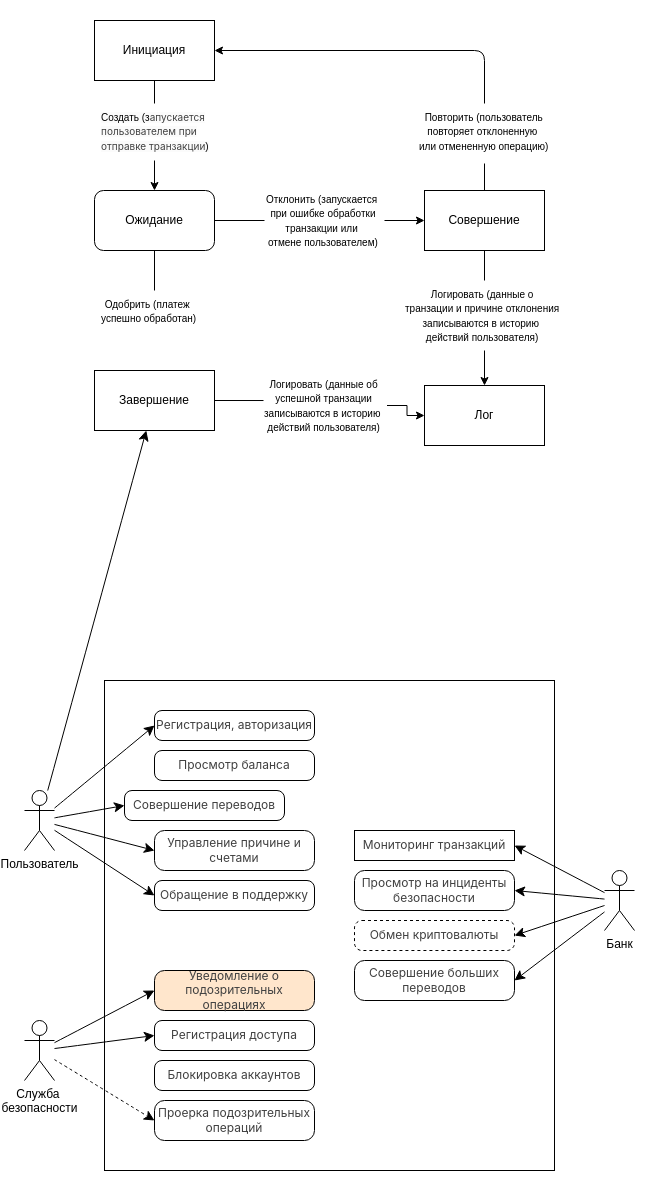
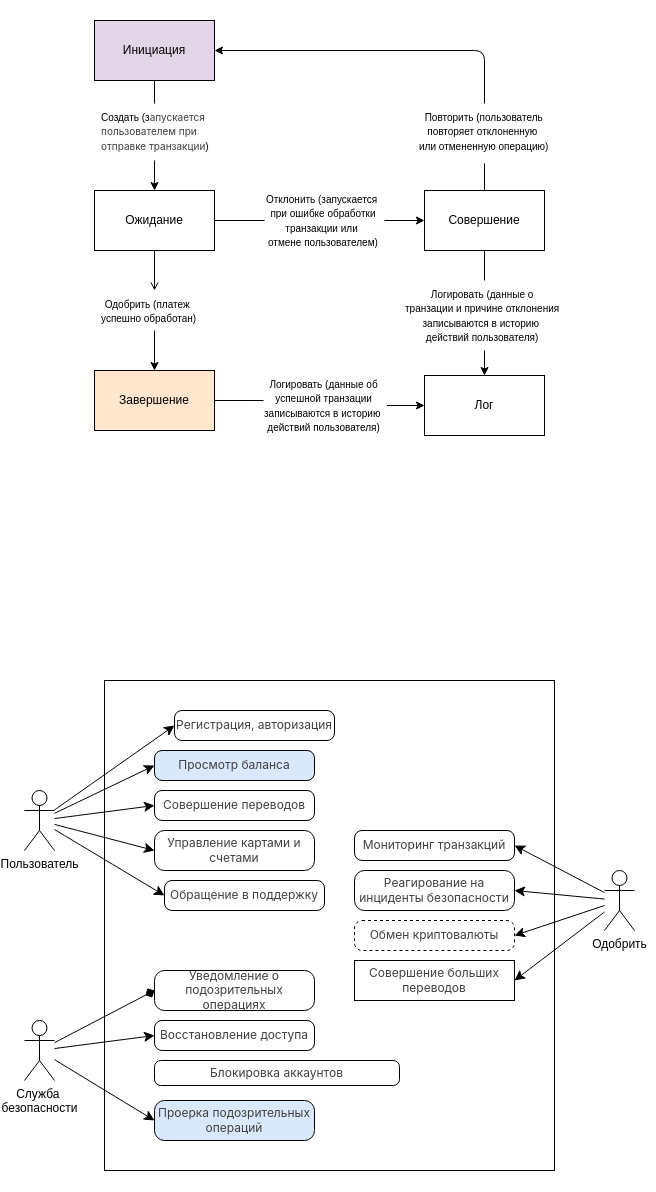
node "Инициация": fillcolor #ffffff -> #e1d5e7
node "Ожидание": shape rounded rectangle -> rectangle
edge "Ожидание" -- "Одобрить (платеж успешно обработан)": arrowhead none -> open
edge "Одобрить (платеж успешно обработан)" -> "Завершение": added
node "Завершение": fillcolor #ffffff -> #ffe6cc
node "Лог": moved (485, 416) -> (485, 406)
edge "Пользователь" -> "Завершение": now "Пользователь" -> "Просмотр баланса"
node "Регистрация, авторизация": moved (235, 726) -> (255, 726)
node "Просмотр баланса": fillcolor #ffffff -> #dae8fc
node "Совершение переводов": moved (205, 806) -> (235, 806)
node "Мониторинг транзакций": shape rectangle -> rounded rectangle
node "Управление причине и счетами": label "Управление причине и счетами" -> "Управление картами и счетами"
node "Просмотр на инциденты безопасности": label "Просмотр на инциденты безопасности" -> "Реагирование на инциденты безопасности"
node "Обращение в поддержку": moved (235, 896) -> (245, 896)
node "Банк": label "Банк" -> "Одобрить"
node "Совершение больших переводов": shape rounded rectangle -> rectangle
node "Уведомление о подозрительных операциях": fillcolor #ffe6cc -> #ffffff
edge "Служба безопасности" -> "Уведомление о подозрительных операциях": arrowhead classic -> diamond
node "Регистрация доступа": label "Регистрация доступа" -> "Восстановление доступа"
node "Блокировка аккаунтов": size 160x30 -> 245x25
edge "Служба безопасности" -> "Проерка подозрительных операций": style dashed -> solid
node "Проерка подозрительных операций": fillcolor #ffffff -> #dae8fc
